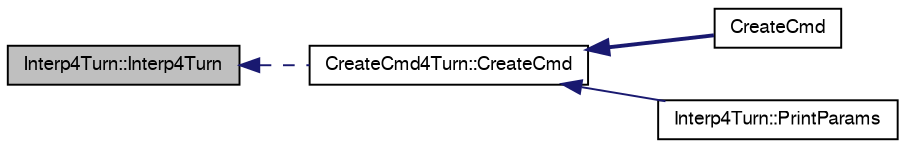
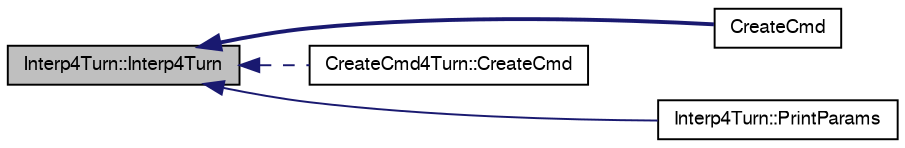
edge "CreateCmd" -> "CreateCmd4Turn::CreateCmd": now "CreateCmd" -> "Interp4Turn::Interp4Turn"
edge "Interp4Turn::PrintParams" -> "CreateCmd4Turn::CreateCmd": now "Interp4Turn::PrintParams" -> "Interp4Turn::Interp4Turn"
